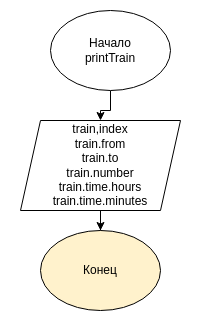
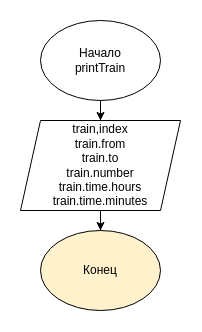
node "Начало printTrain": moved (111, 51) -> (101, 61)
